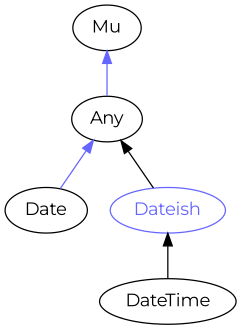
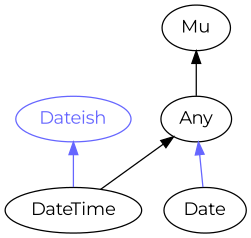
edge "Any" -> "Mu": color #6666ff -> #000000
edge "Dateish" -> "Any": now "DateTime" -> "Any"
edge "DateTime" -> "Dateish": color #000000 -> #6666ff
